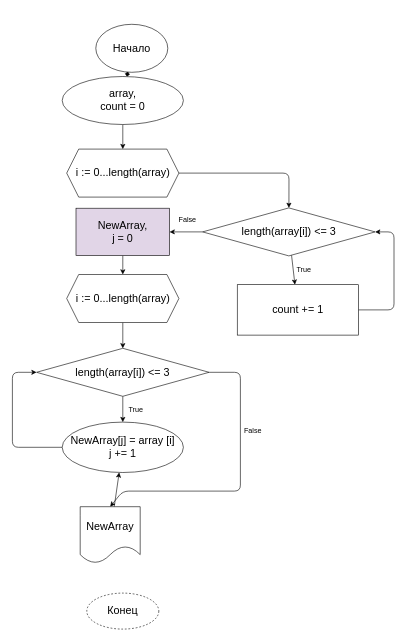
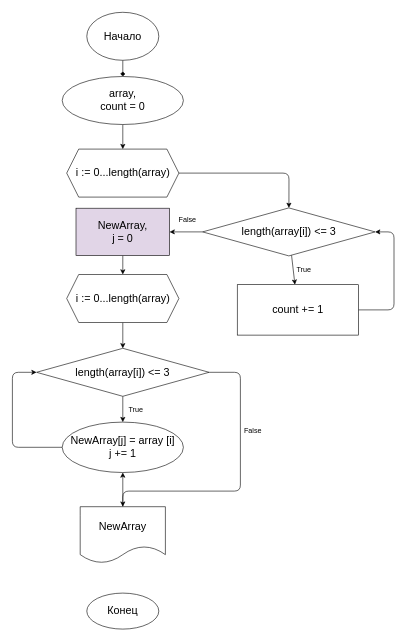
node "Начало": moved (132, 48) -> (123, 36)
node "NewArray": size 60x56 -> 85x56
node "Конец": style dashed -> solid
